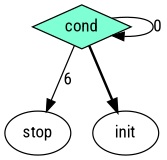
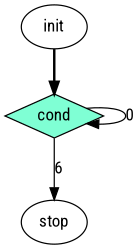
edge "cond" -> "init": reversed
